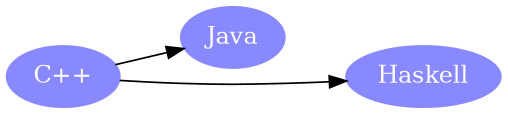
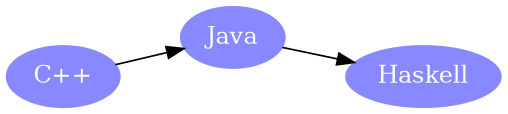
edge "C++" -> "Haskell": now "Java" -> "Haskell"
